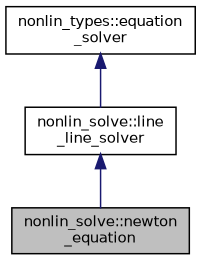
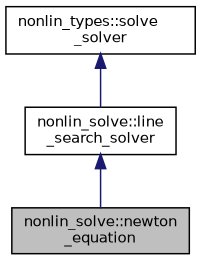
node "nonlin_types::equation _solver": label "nonlin_types::equation _solver" -> "nonlin_types::solve _solver"
node "nonlin_solve::line _line_solver": label "nonlin_solve::line _line_solver" -> "nonlin_solve::line _search_solver"
